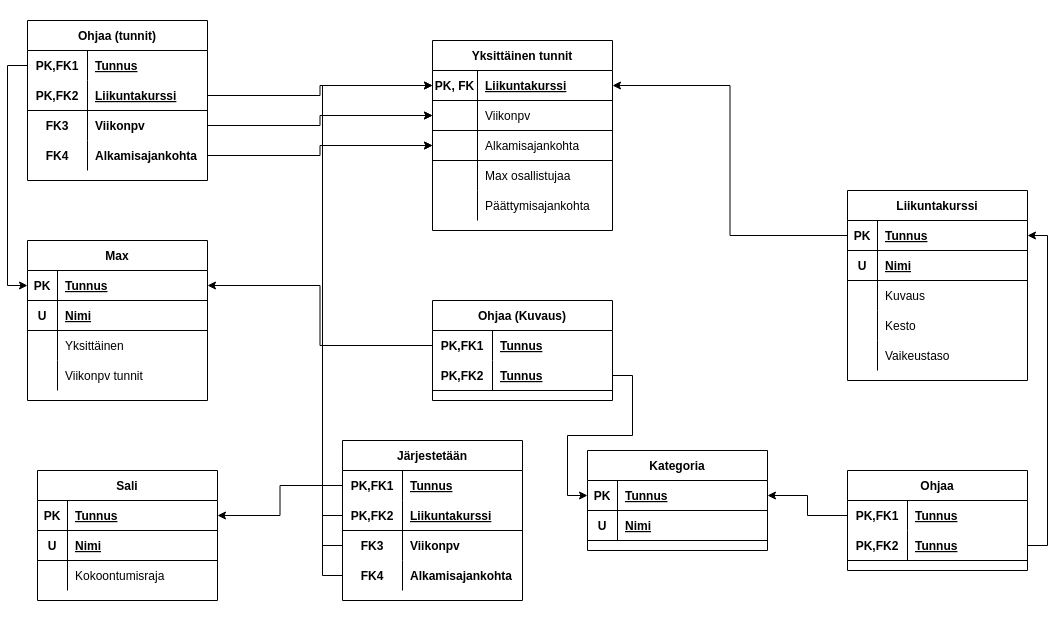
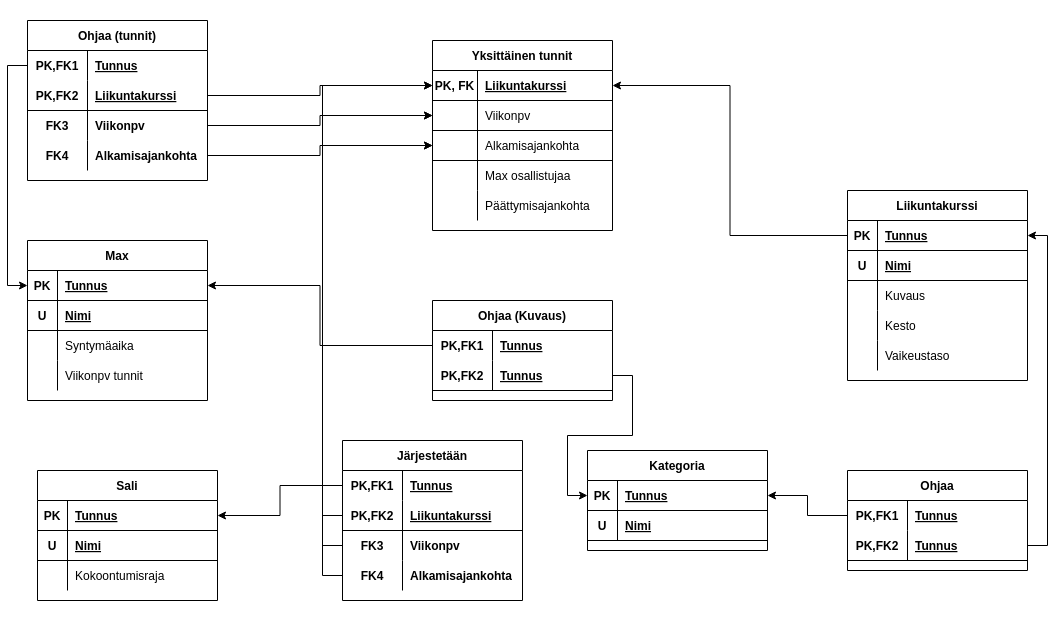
node "Yksittäinen": label "Yksittäinen" -> "Syntymäaika"
